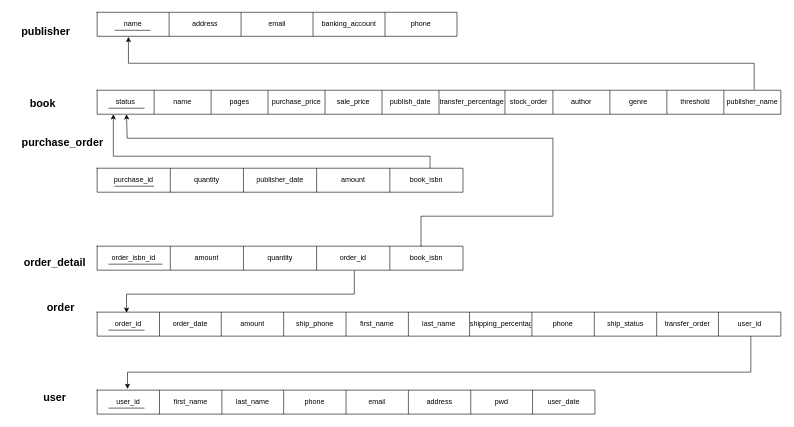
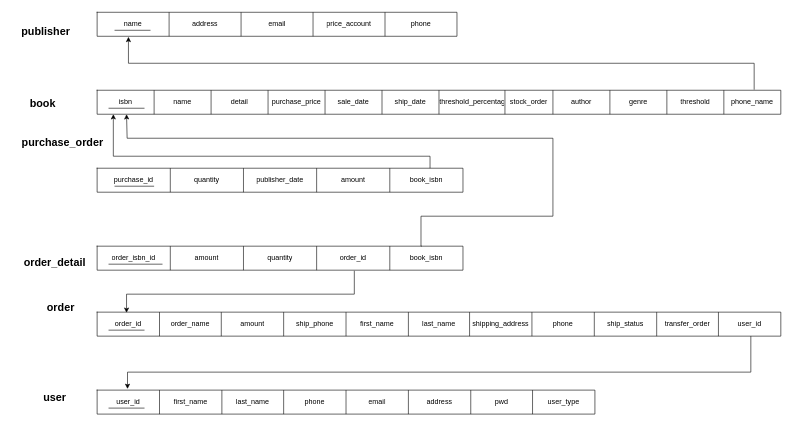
node "banking_account": label "banking_account" -> "price_account"
node "status": label "status" -> "isbn"
node "pages": label "pages" -> "detail"
node "sale_price": label "sale_price" -> "sale_date"
node "publish_date": label "publish_date" -> "ship_date"
node "transfer_percentage": label "transfer_percentage" -> "threshold_percentage"
node "publisher_name": label "publisher_name" -> "phone_name"
node "order_date": label "order_date" -> "order_name"
node "shipping_percentage": label "shipping_percentage" -> "shipping_address"
node "user_date": label "user_date" -> "user_type"
